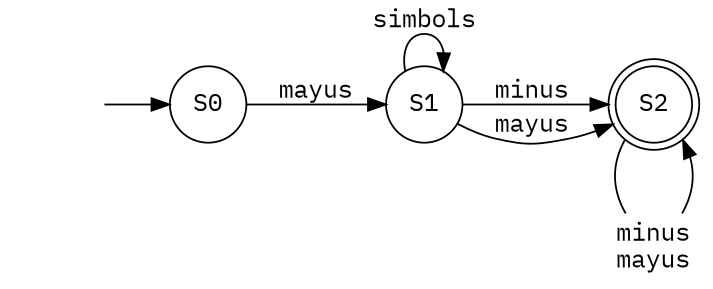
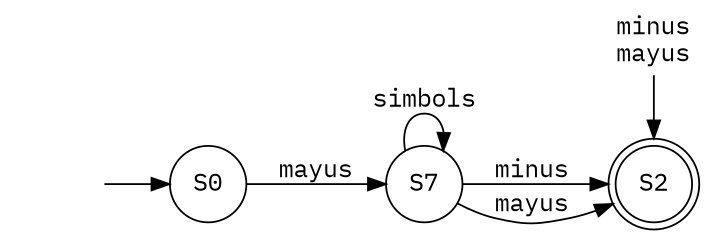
node "S1": label "S1" -> "S7"
edge "S2" -- "minus": removed
